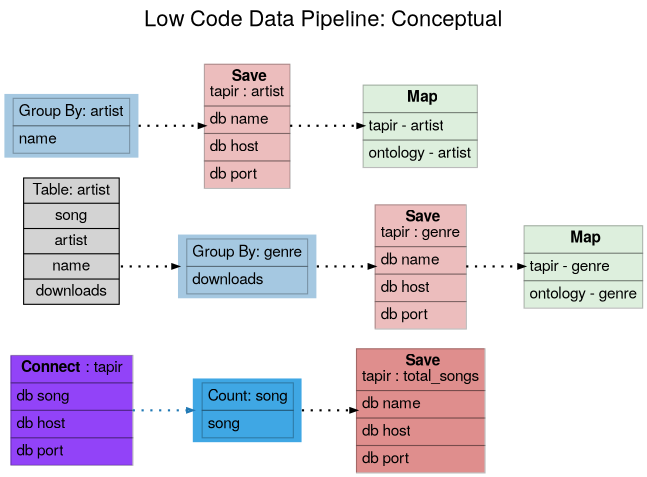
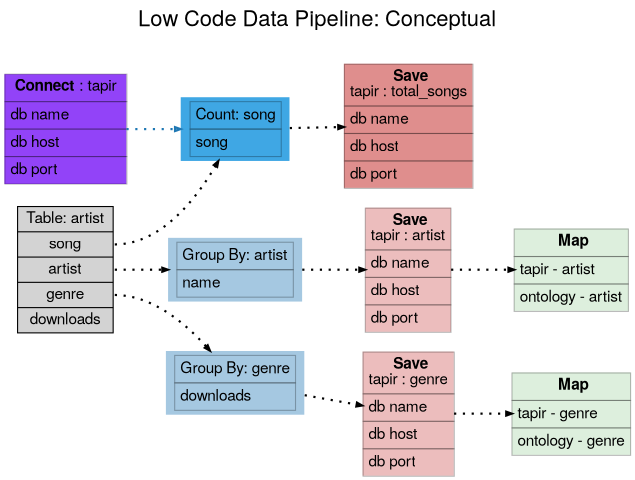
edge "Table: artist" -> "Count: song": added
node "Table: artist": text "name" -> "genre"
edge "Table: artist" -> "Group By: artist": added
node "Connect": text "db song" -> "db name"
